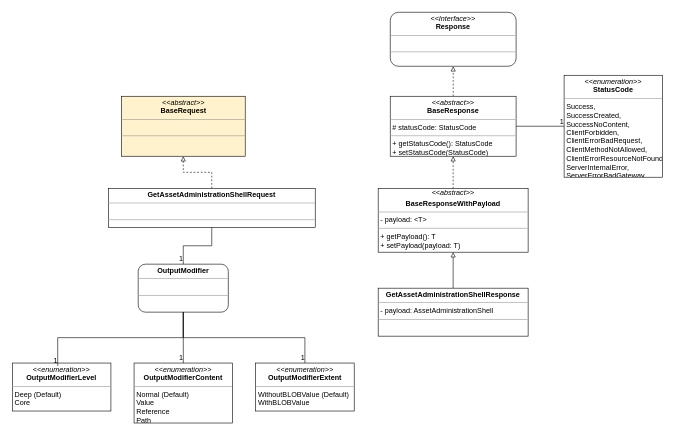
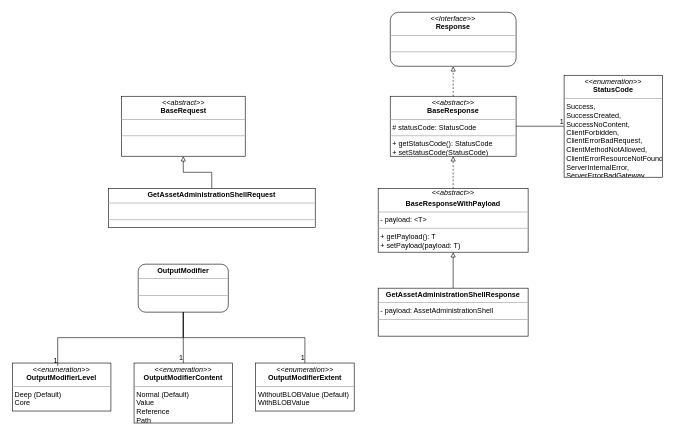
node "<<abstract>> BaseRequest": fillcolor #fff2cc -> #ffffff
edge "GetAssetAdministrationShellRequest" -> "<<abstract>> BaseRequest": style dashed -> solid
edge "GetAssetAdministrationShellRequest" -- "OutputModifier": removed, label "1"
